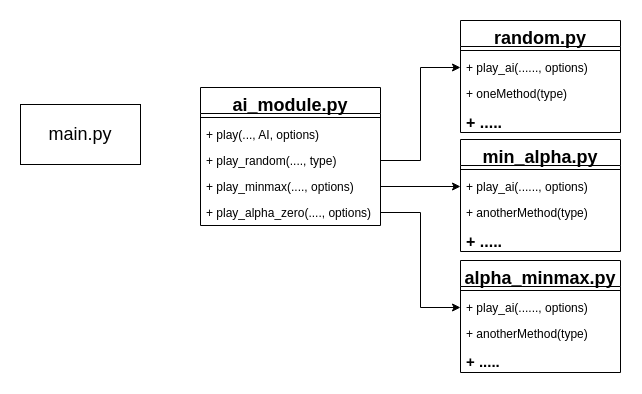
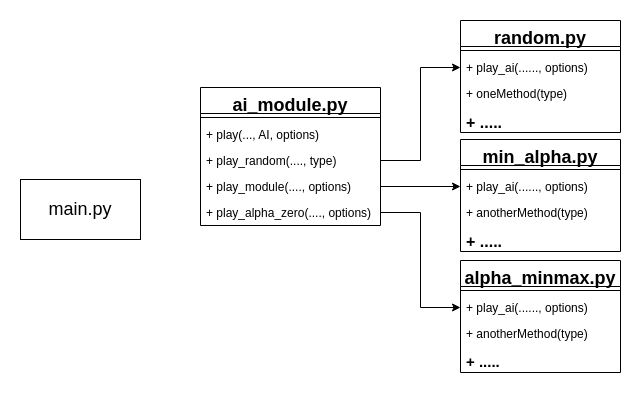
node "main.py": moved (81, 135) -> (81, 210)
node "+ play_minmax(...., options)": label "+ play_minmax(...., options)" -> "+ play_module(...., options)"
